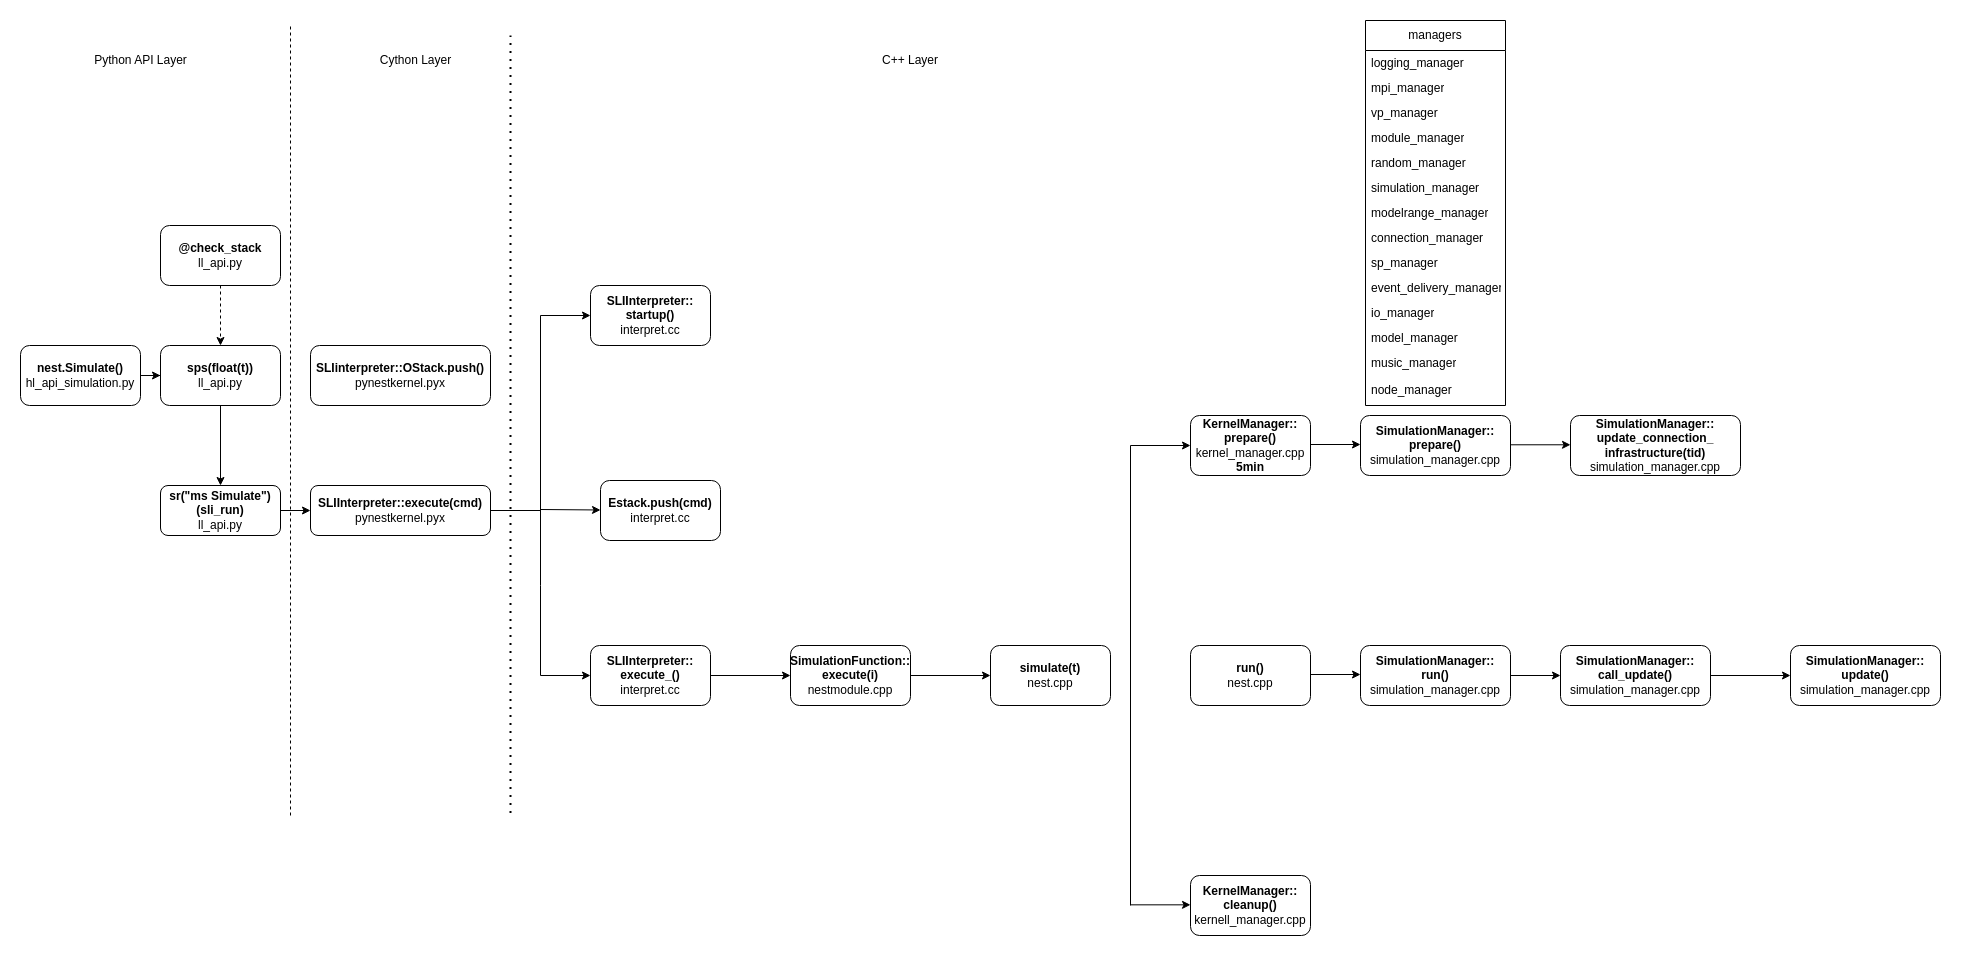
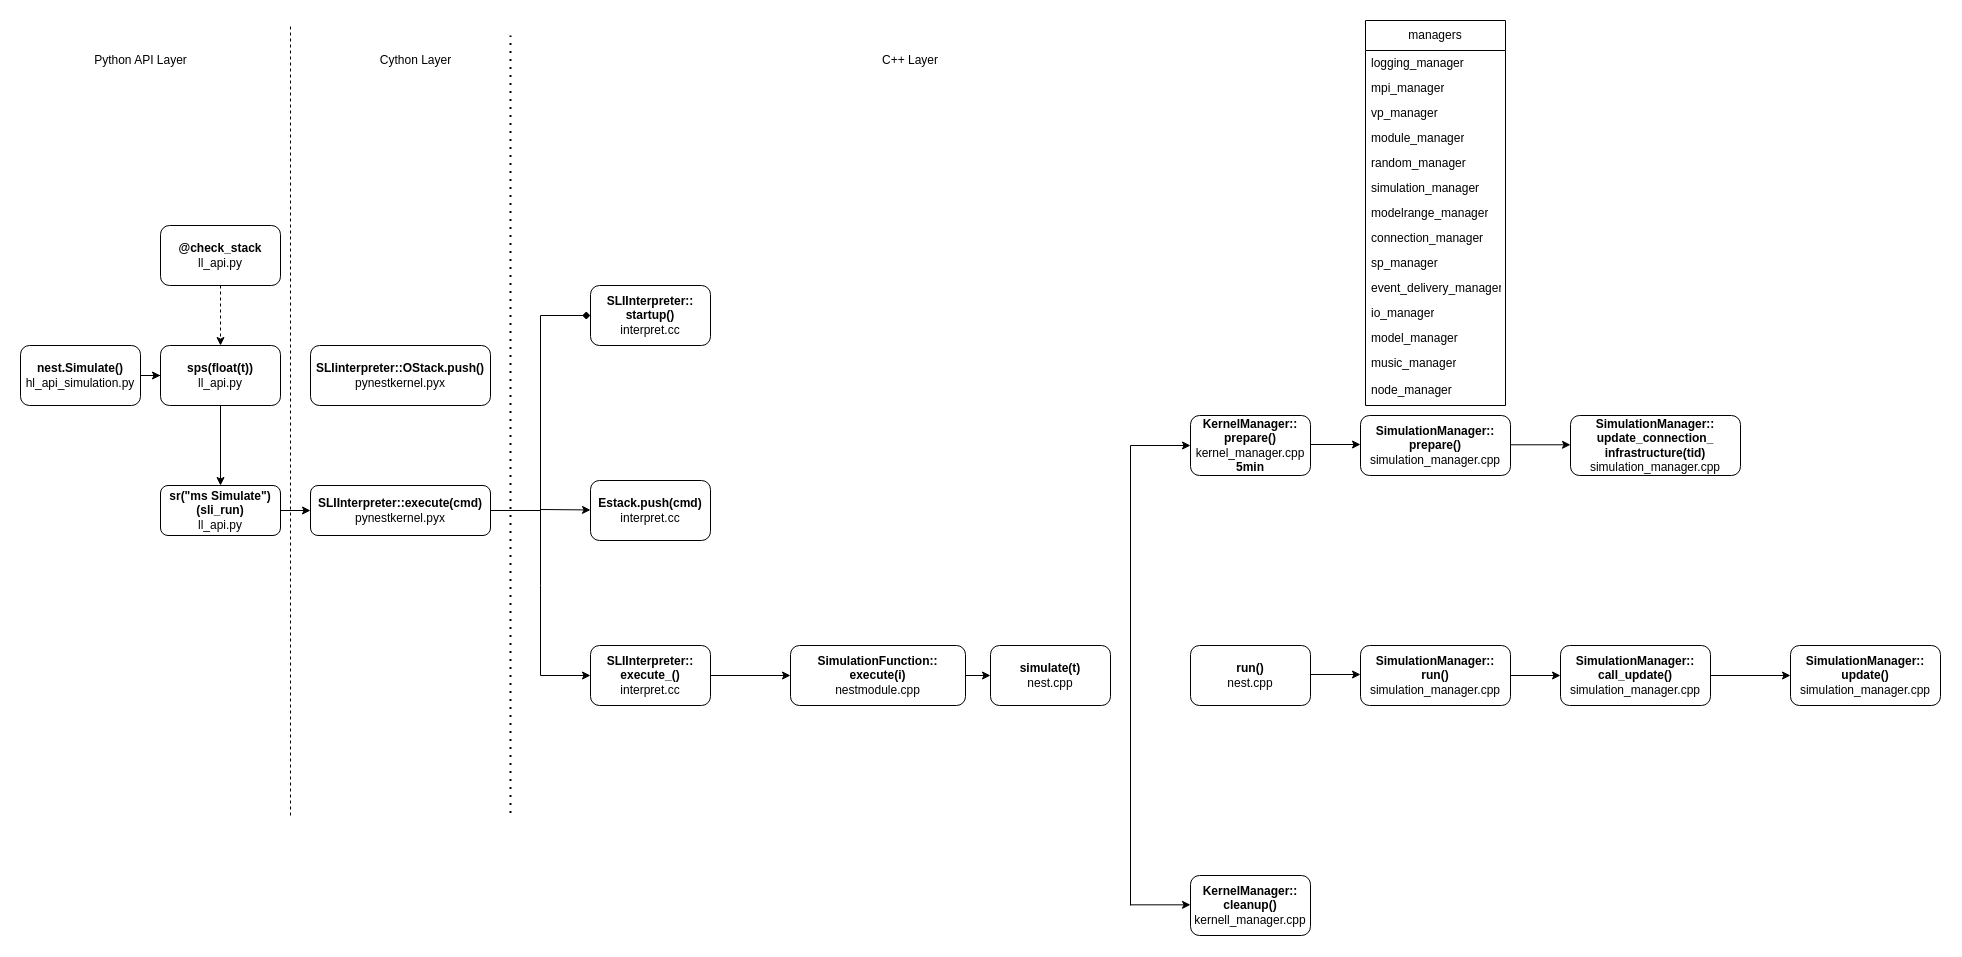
edge "SLIInterpreter::execute(cmd) pynestkernel.pyx" -> "SLIInterpreter:: startup() interpret.cc": arrowhead classic -> diamond
node "Estack.push(cmd) interpret.cc": moved (661, 511) -> (651, 511)
node "SimulationFunction:: execute(i) nestmodule.cpp": size 120x60 -> 175x60
